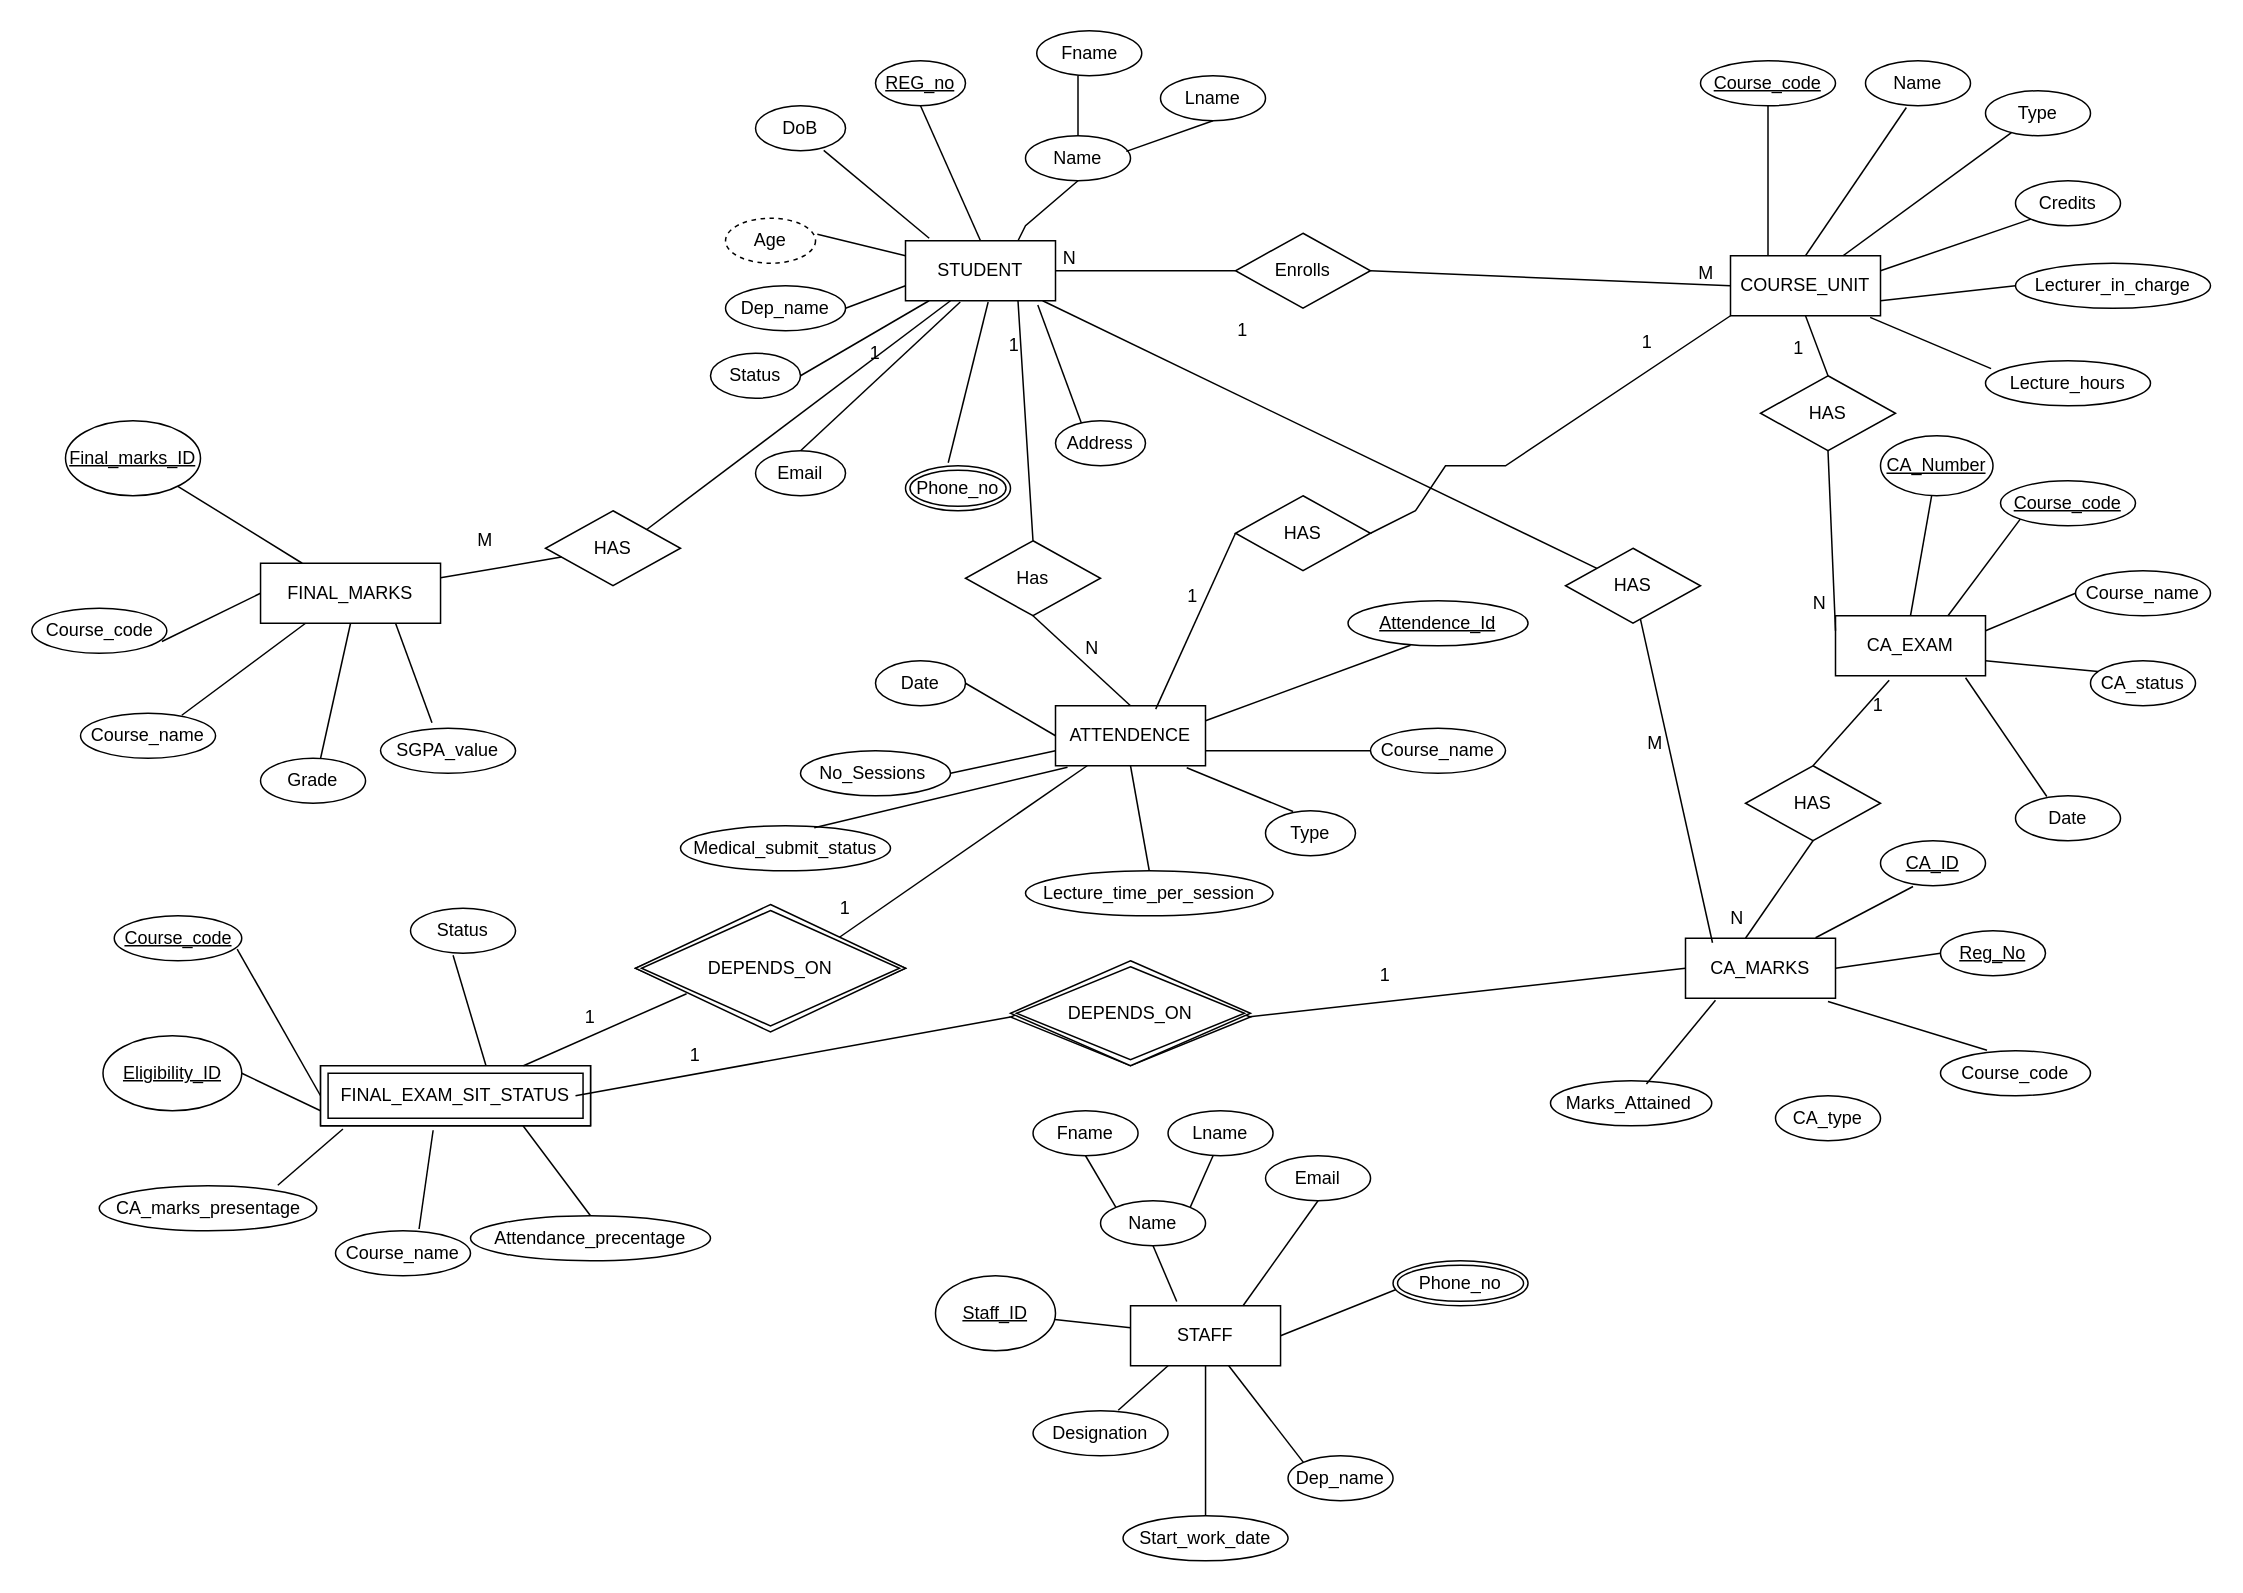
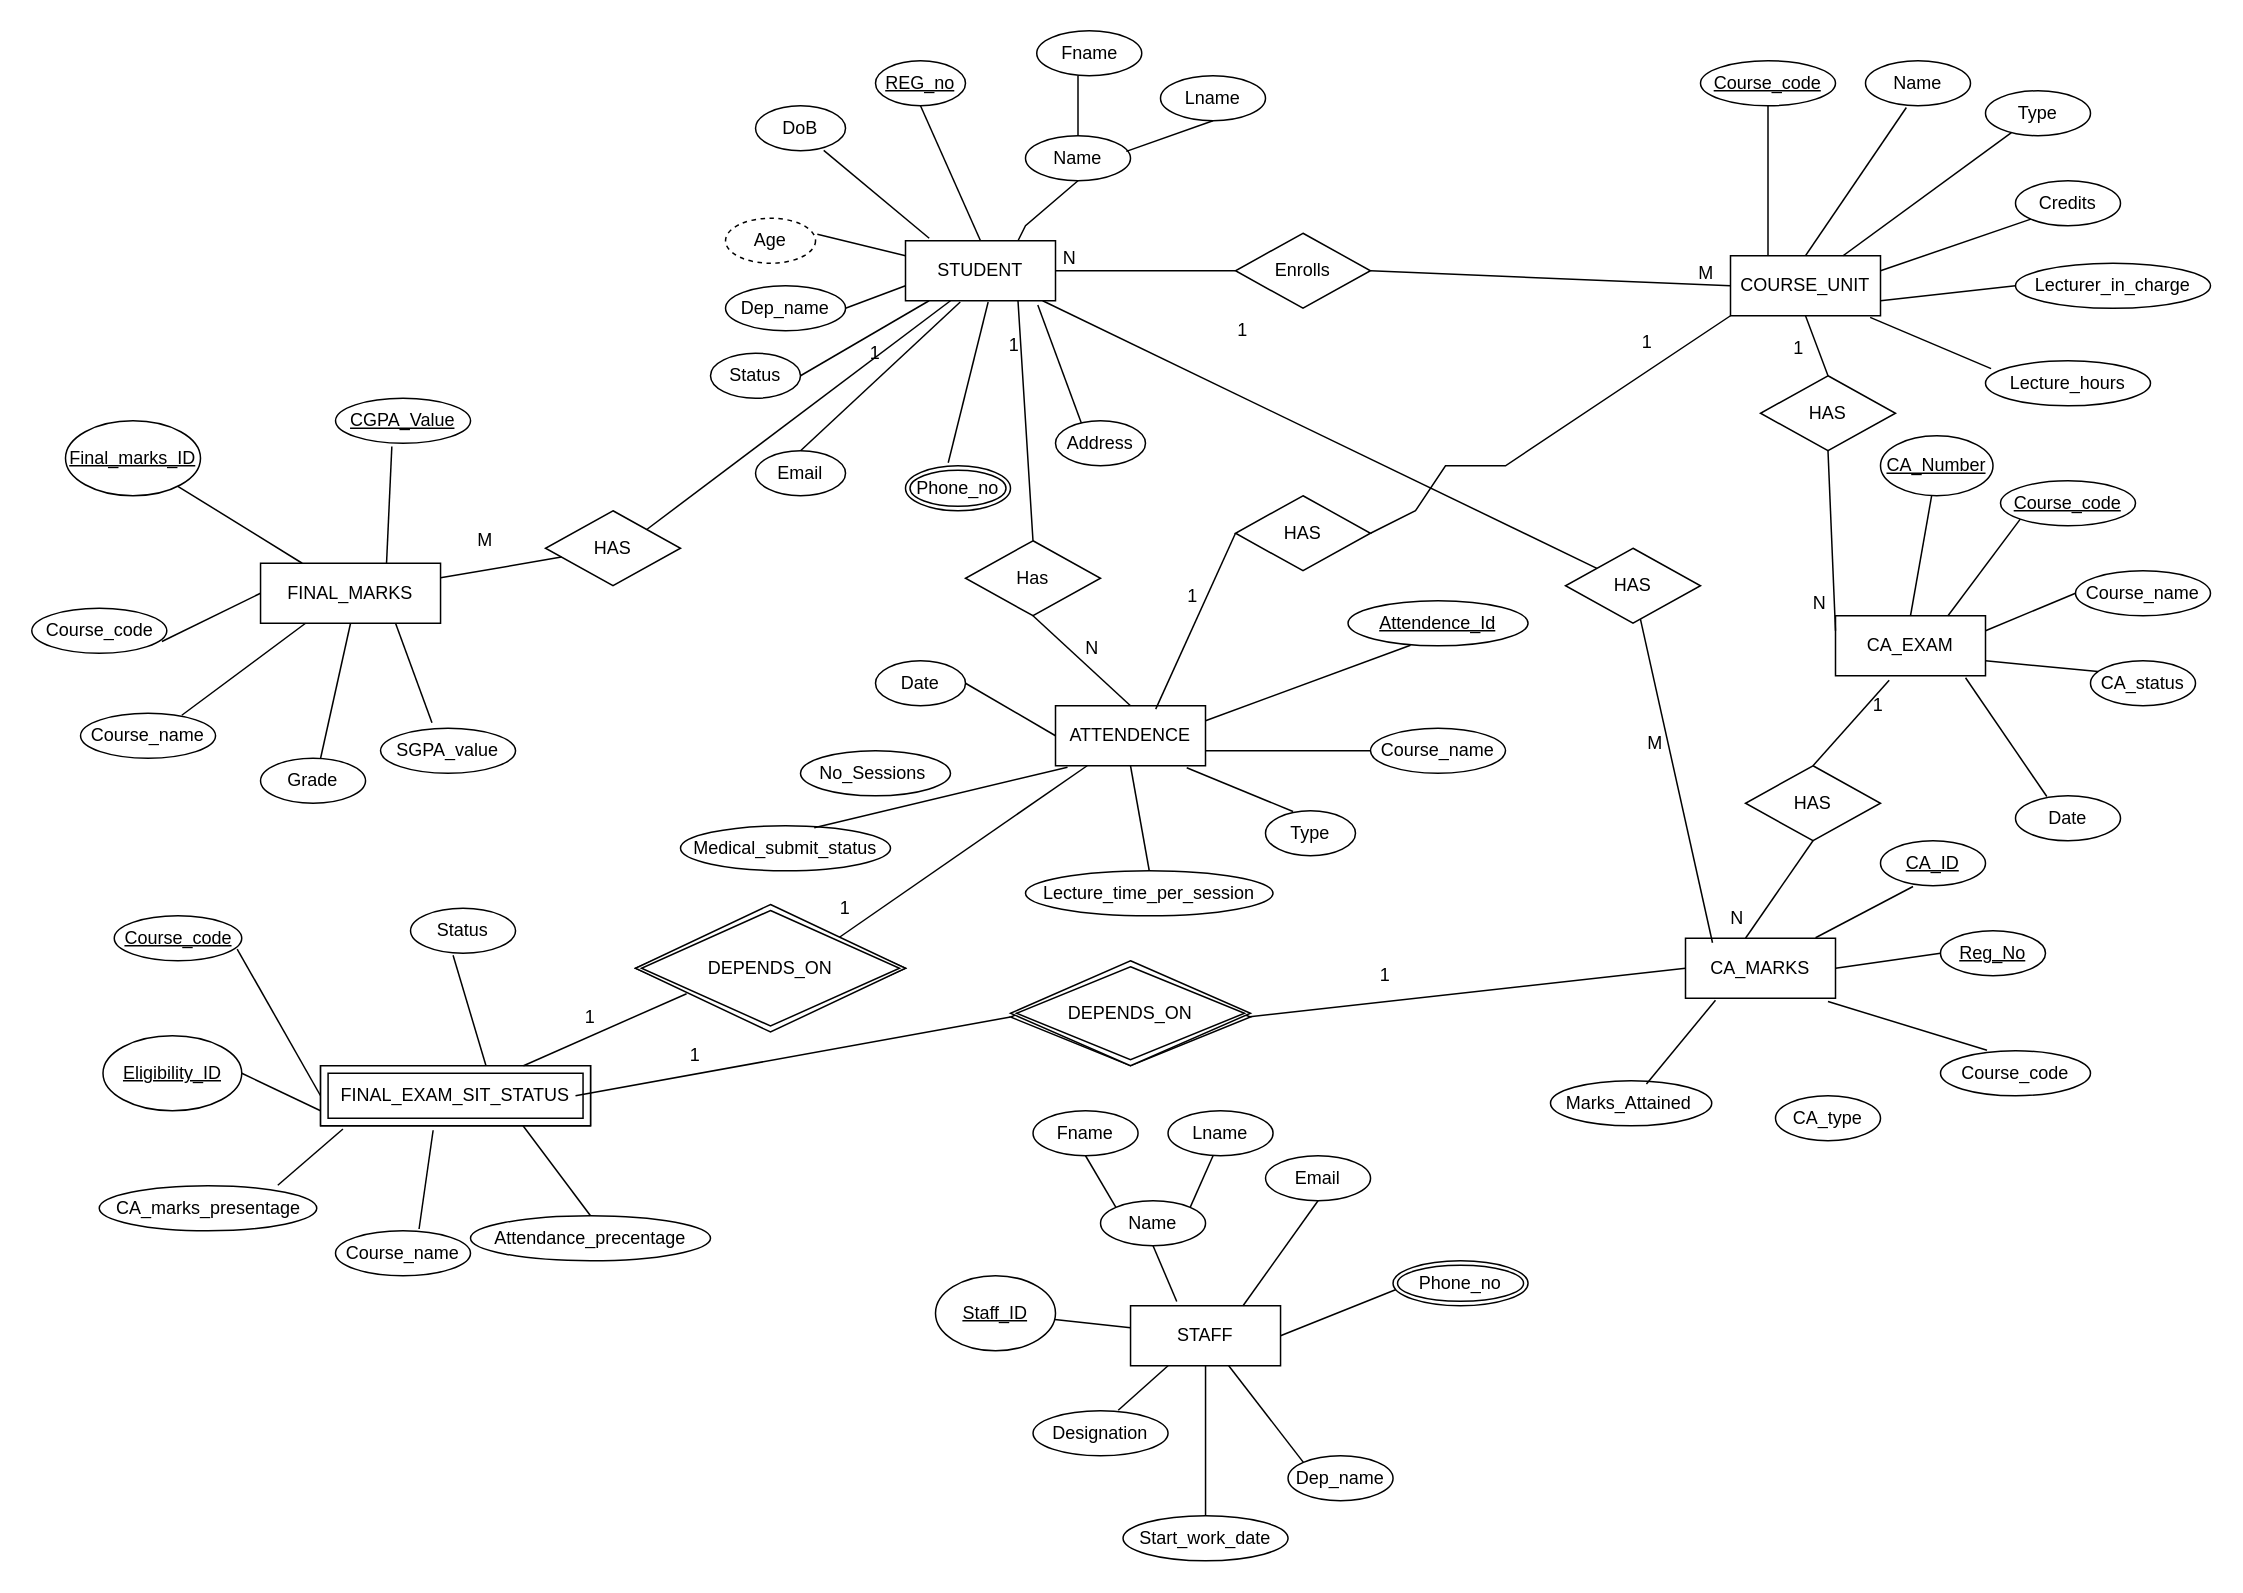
node "CGPA_Value": added
edge "CGPA_Value" -- "FINAL_MARKS": added
edge "ATTENDENCE" -- "No_Sessions": removed
